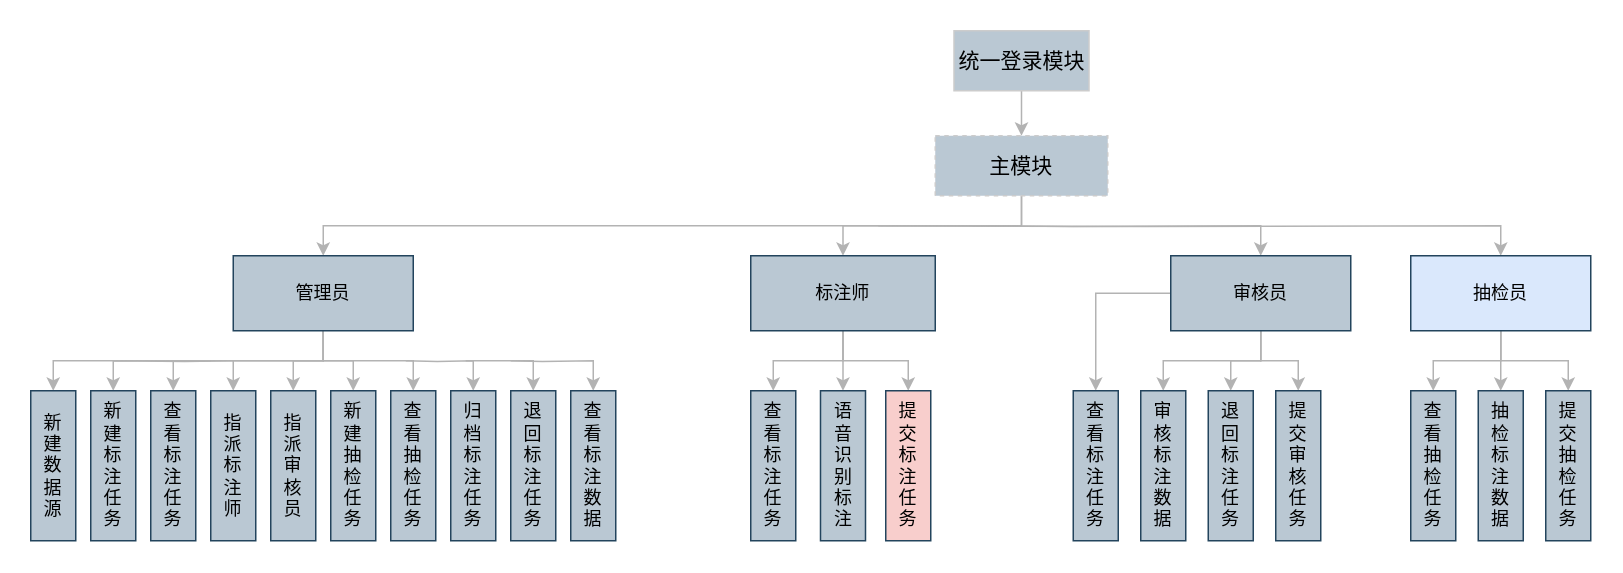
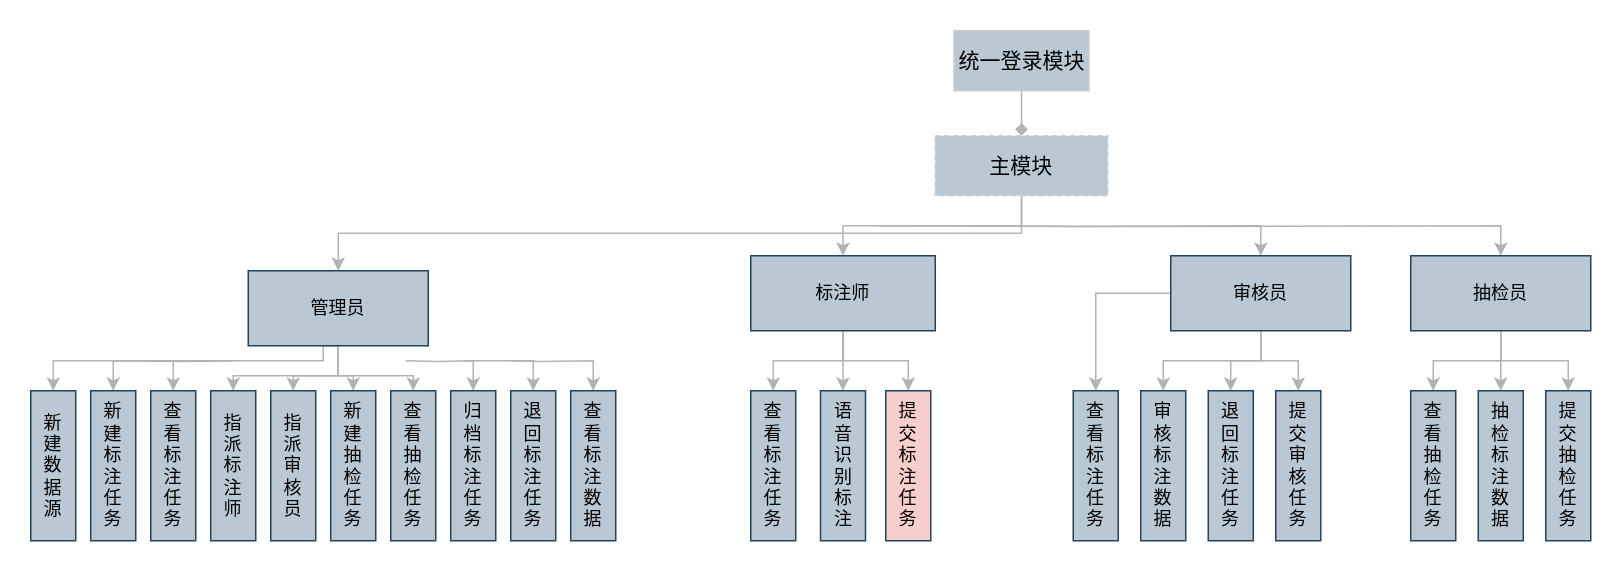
edge "统一登录模块" -> "主模块": arrowhead classic -> diamond
node "管理员": moved (323, 293) -> (338, 308)
node "抽检员": fillcolor #dae8fc -> #bac8d3
